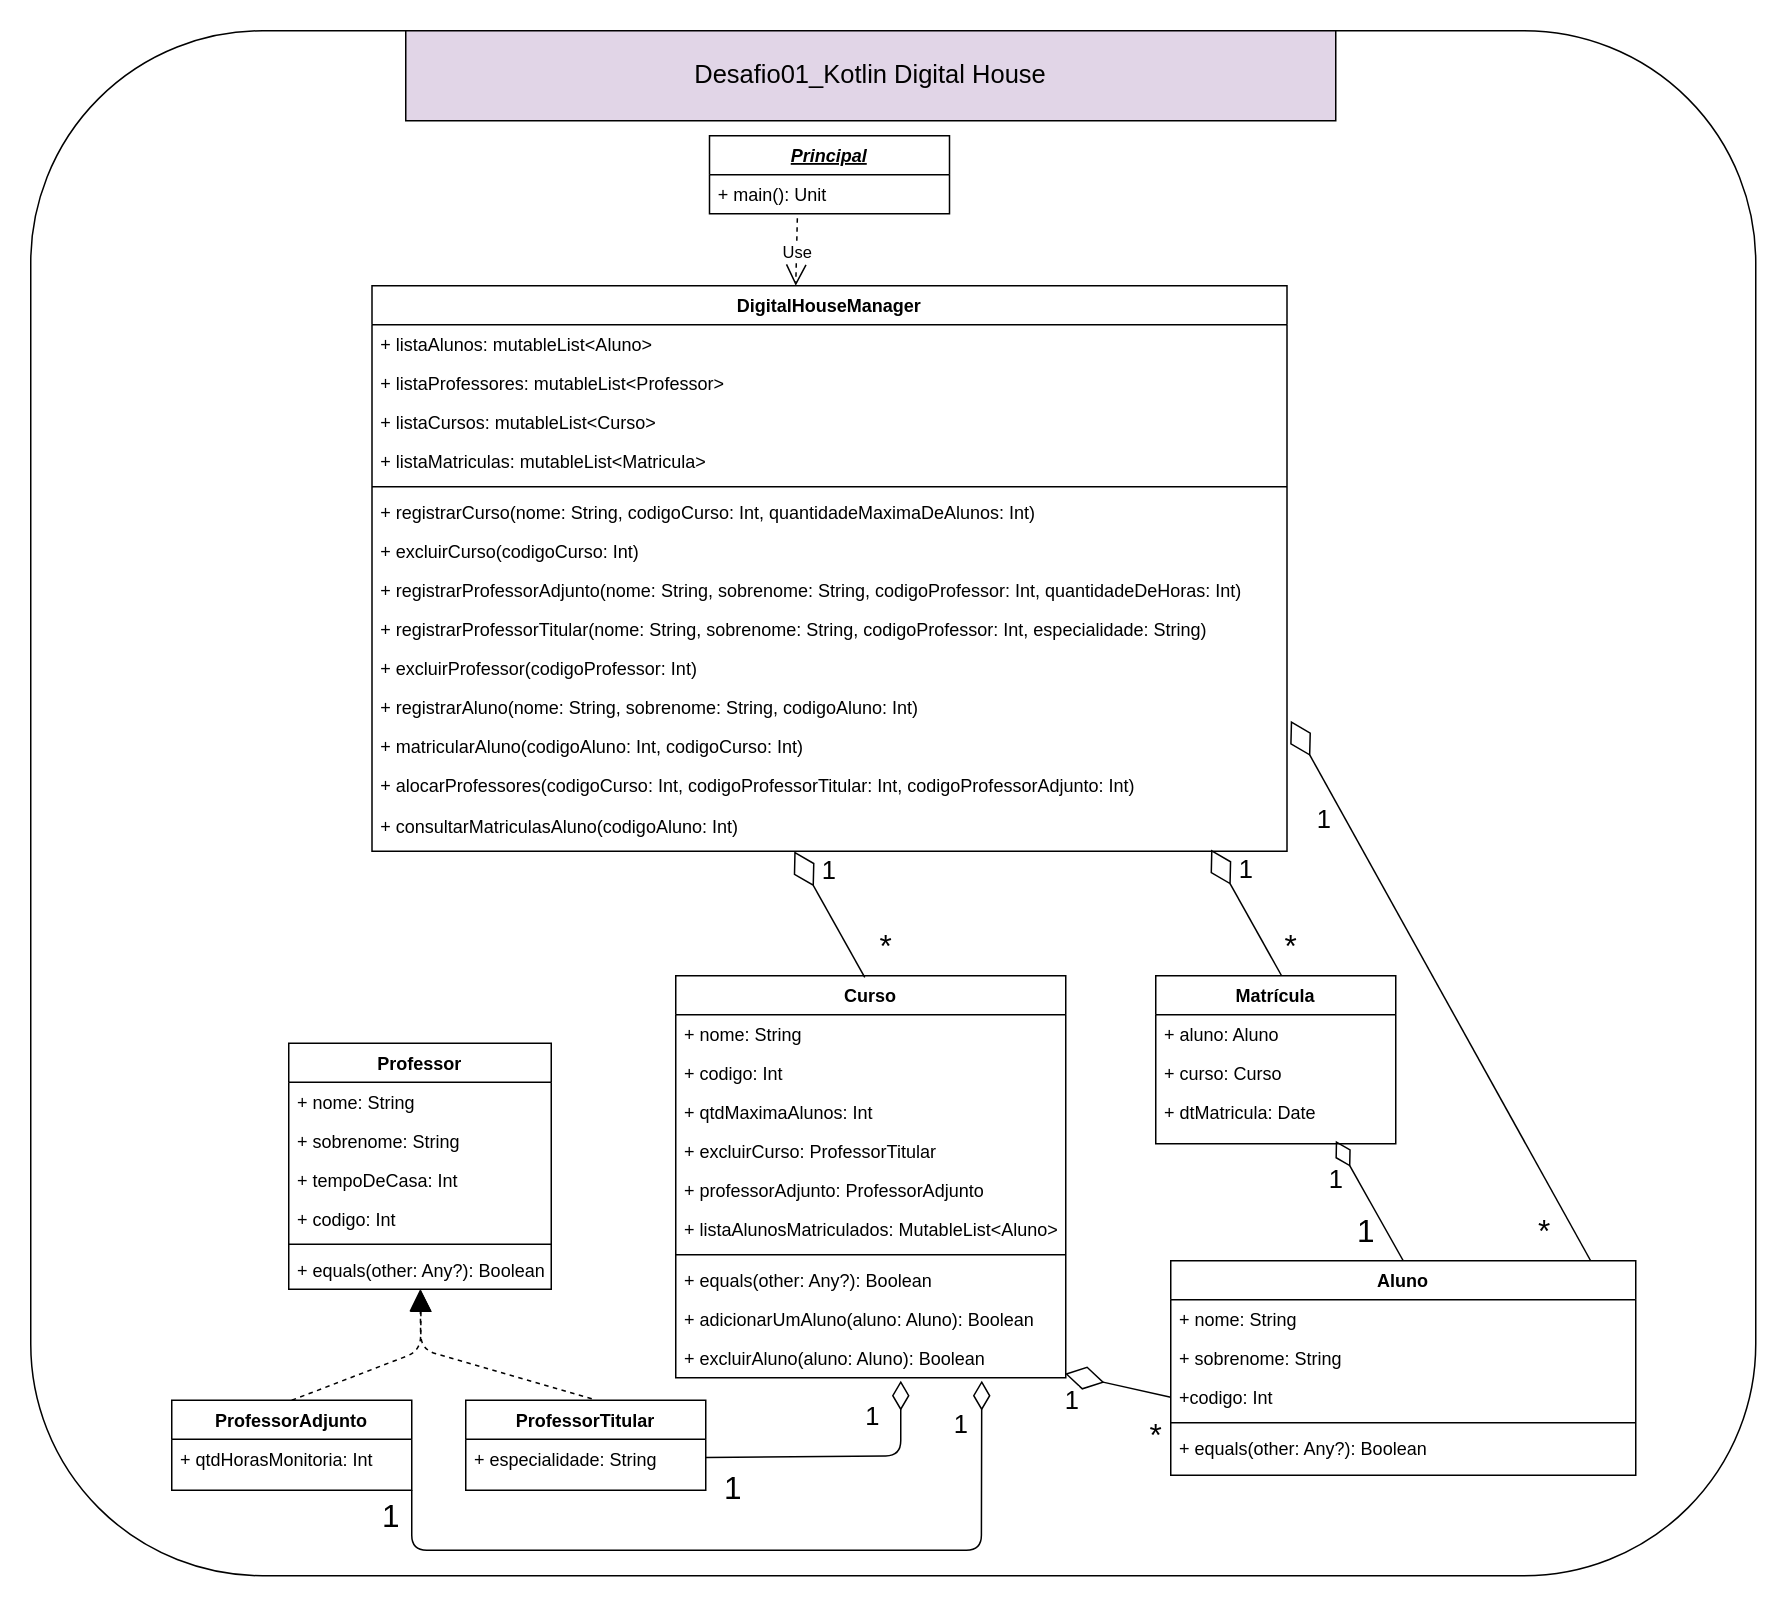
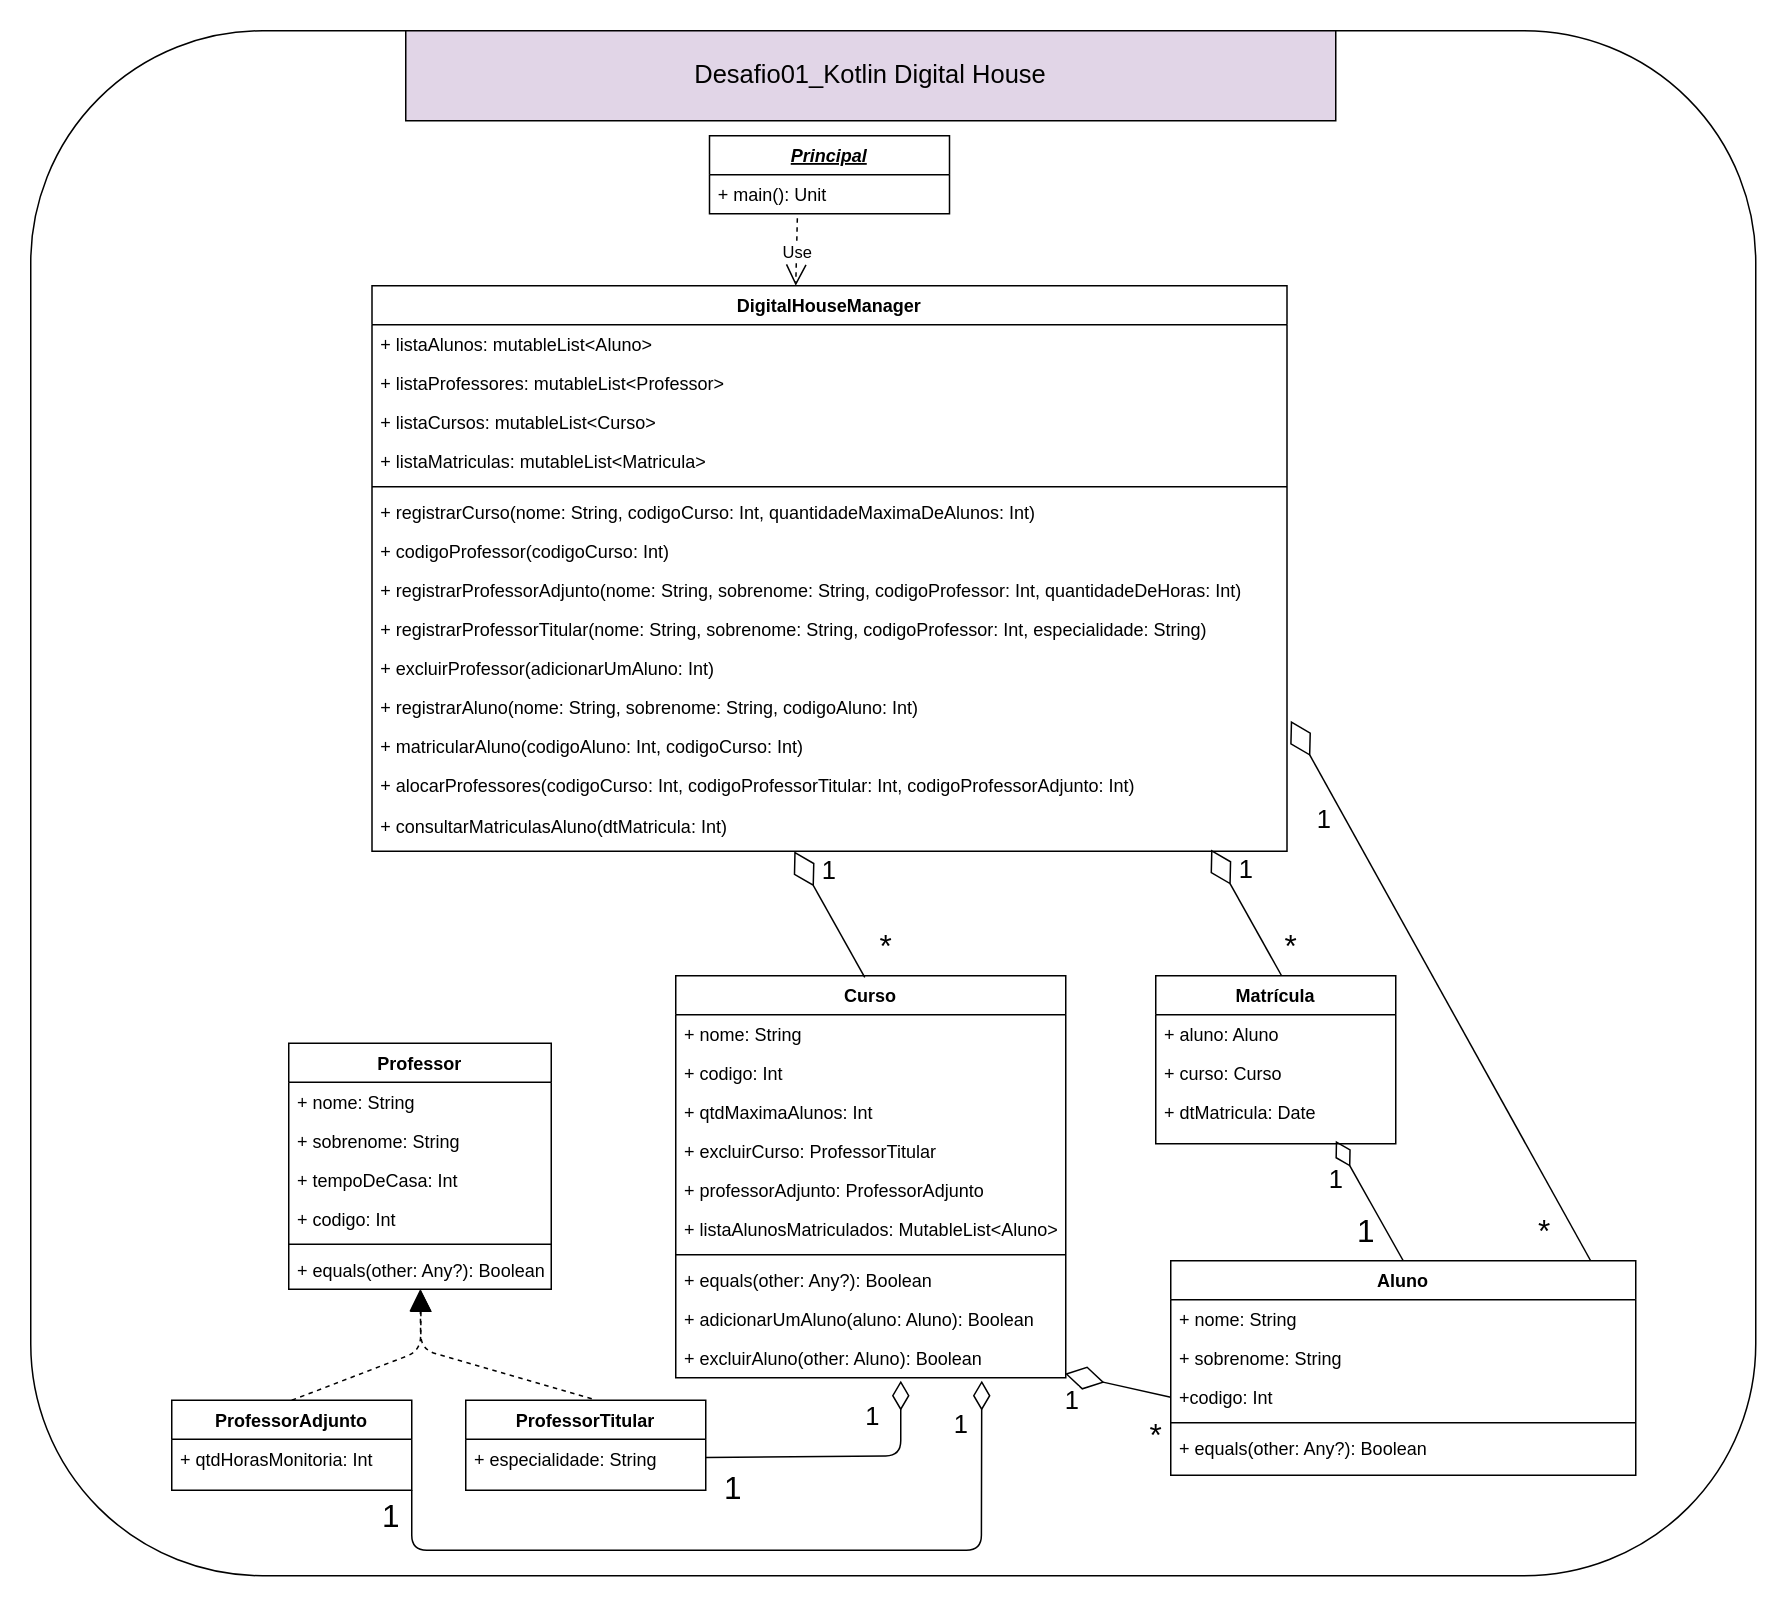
node "+ excluirCurso(codigoCurso: Int)": label "+ excluirCurso(codigoCurso: Int)" -> "+ codigoProfessor(codigoCurso: Int)"
node "+ excluirProfessor(codigoProfessor: Int)": label "+ excluirProfessor(codigoProfessor: Int)" -> "+ excluirProfessor(adicionarUmAluno: Int)"
node "+ consultarMatriculasAluno(codigoAluno: Int)": label "+ consultarMatriculasAluno(codigoAluno: Int)" -> "+ consultarMatriculasAluno(dtMatricula: Int)"
node "+ excluirAluno(aluno: Aluno): Boolean": label "+ excluirAluno(aluno: Aluno): Boolean" -> "+ excluirAluno(other: Aluno): Boolean"
